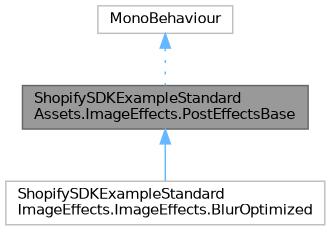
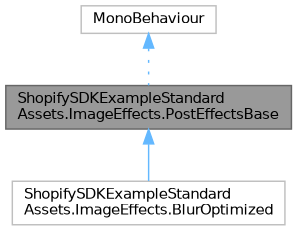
node "ShopifySDKExampleStandard ImageEffects.ImageEffects.BlurOptimized": label "ShopifySDKExampleStandard ImageEffects.ImageEffects.BlurOptimized" -> "ShopifySDKExampleStandard Assets.ImageEffects.BlurOptimized"
